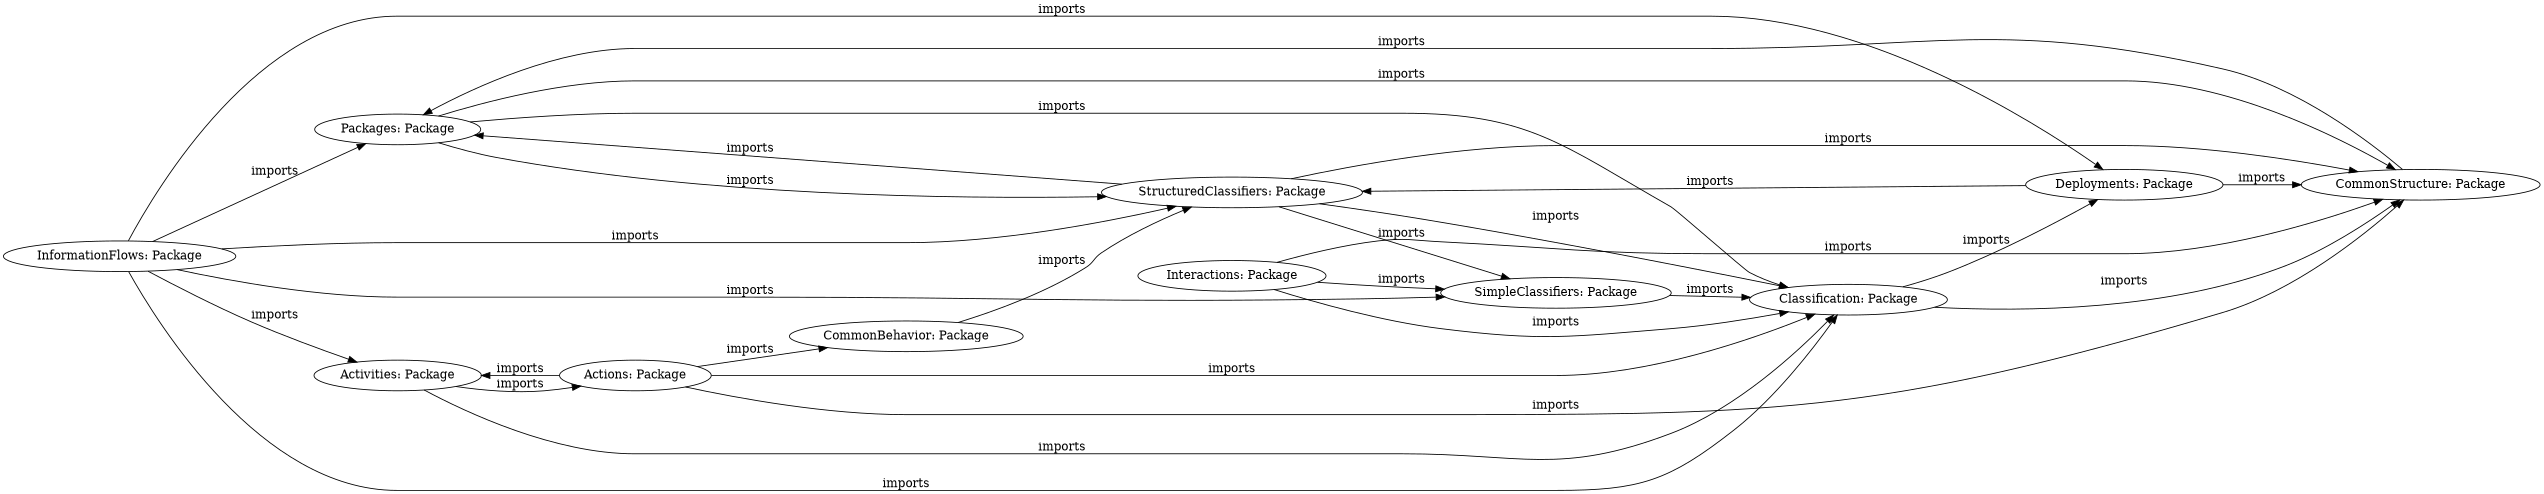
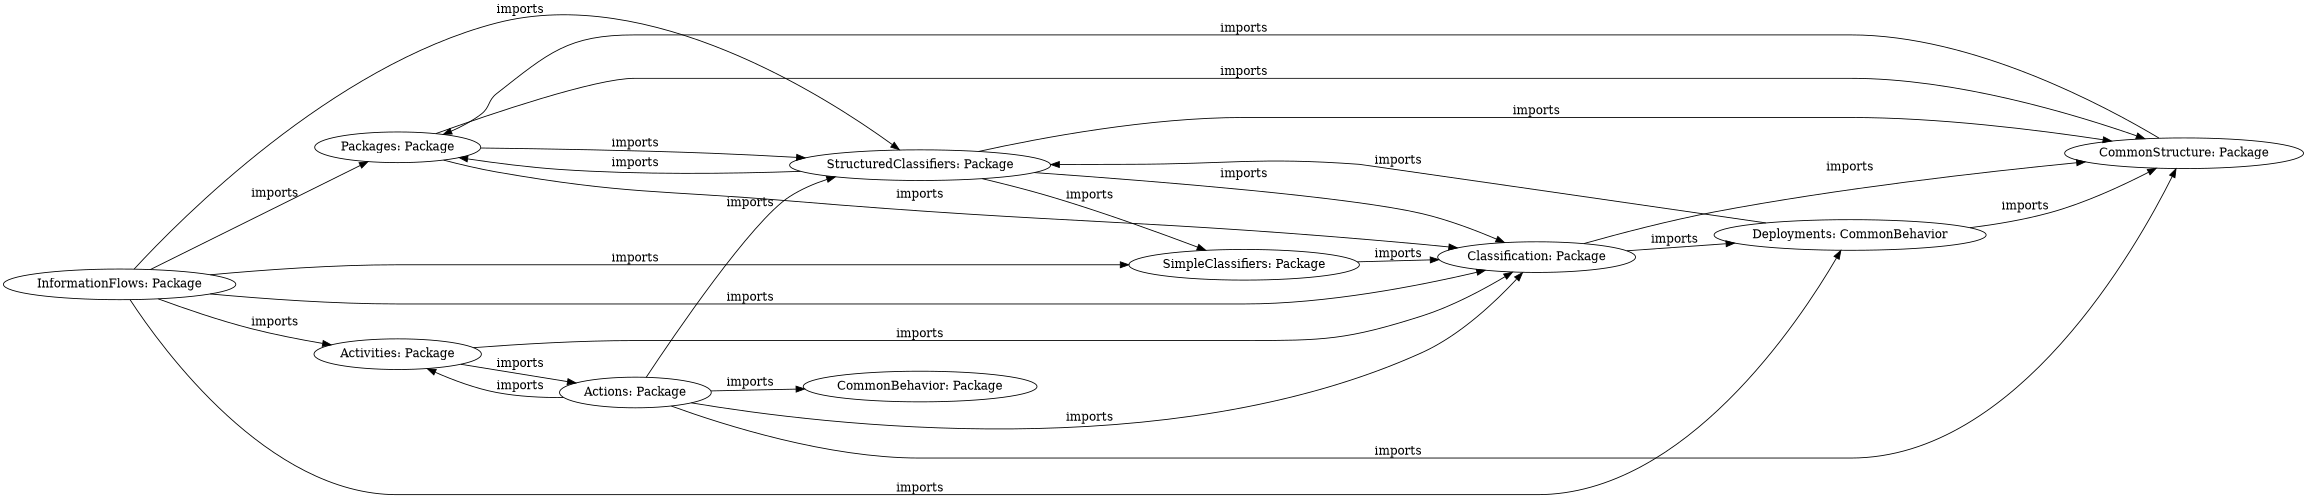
node "Deployments: Package": label "Deployments: Package" -> "Deployments: CommonBehavior"
edge "CommonBehavior: Package" -> "StructuredClassifiers: Package": now "Actions: Package" -> "StructuredClassifiers: Package"
node "Interactions: Package": removed
